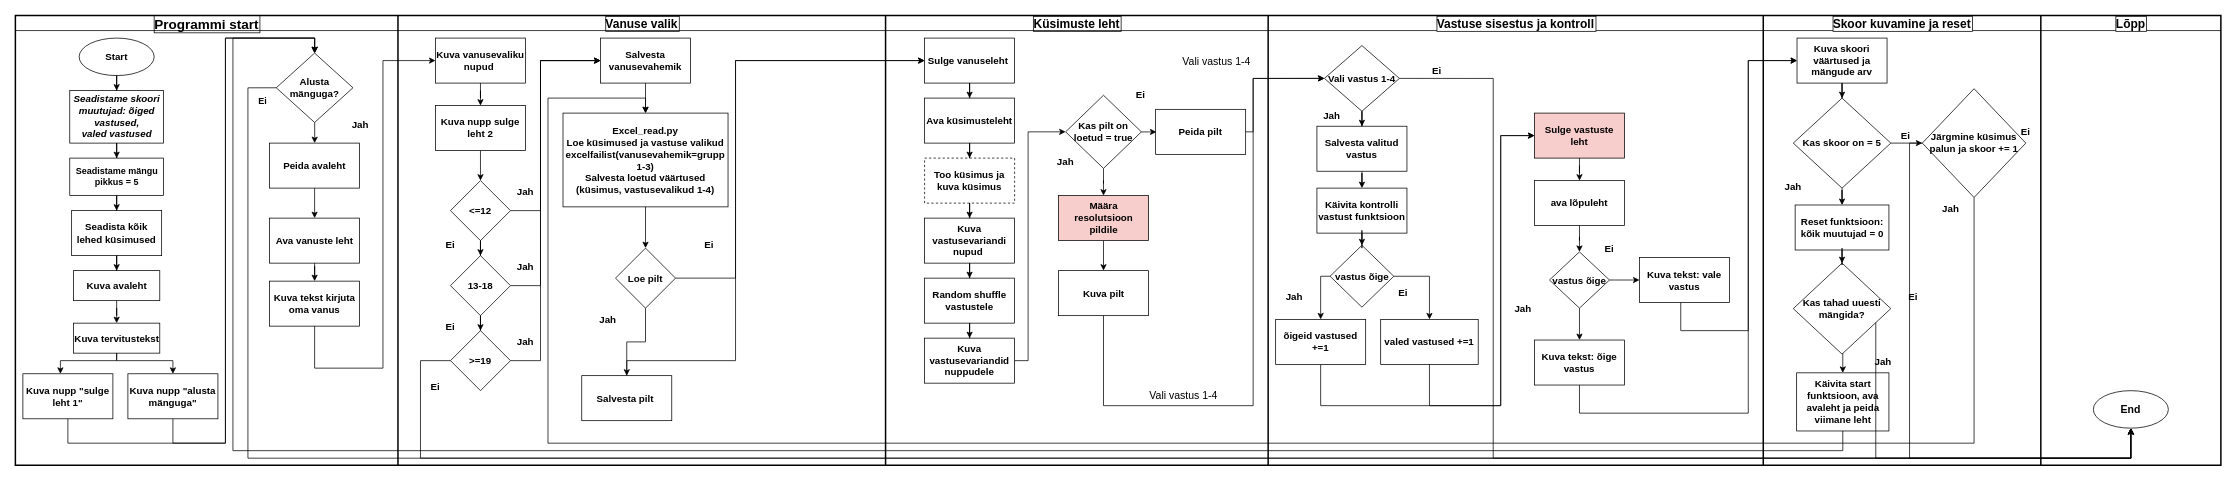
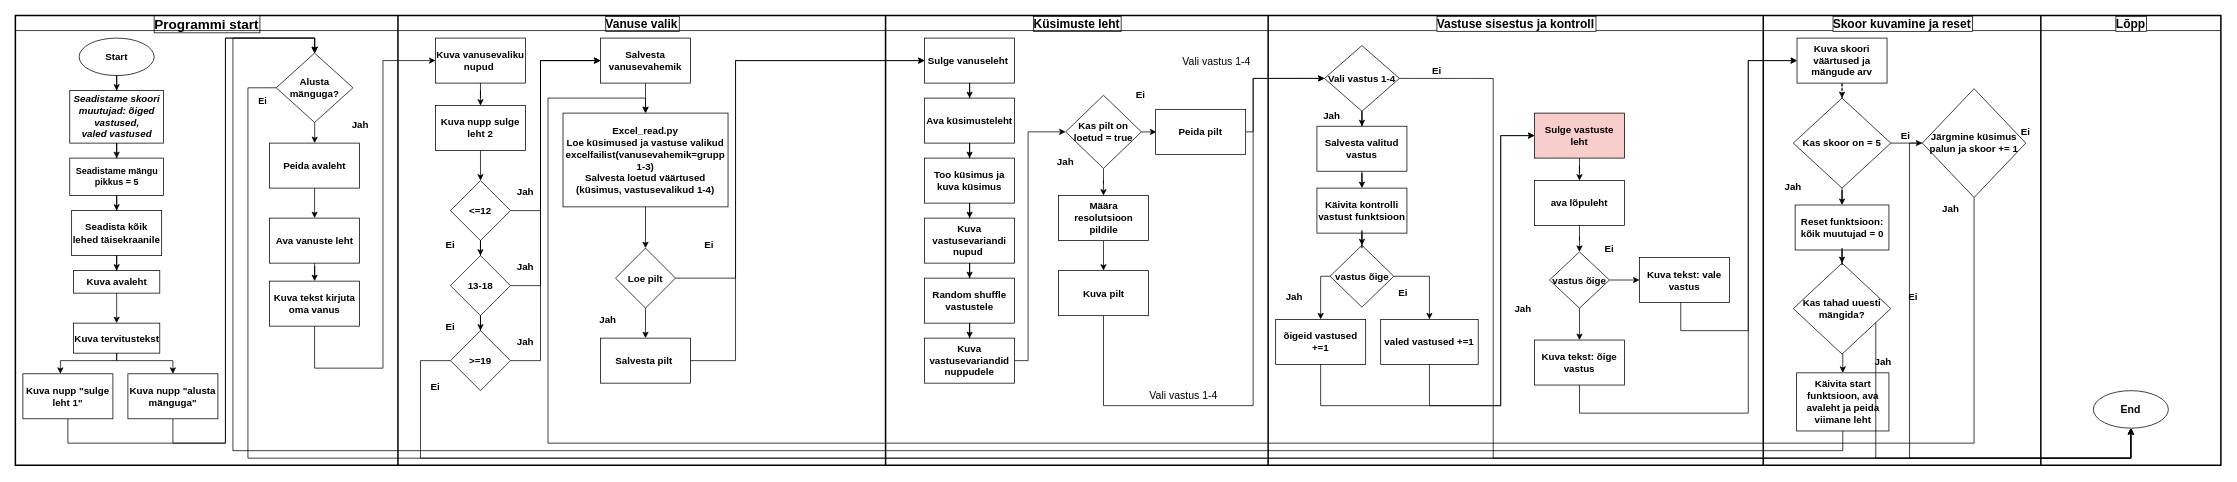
edge "Kuva skoori väärtused ja mängude arv" -> "Kas skoor on = 5": style solid -> dashed
node "Too küsimus ja kuva küsimus": style dashed -> solid
node "Määra resolutsioon pildile": fillcolor #f8cecc -> #ffffff
node "Seadista kõik lehed küsimused": label "Seadista kõik lehed küsimused" -> "Seadista kõik lehed täisekraanile"
node "Kuva avaleht": size 86x30 -> 86x23
node "Salvesta pilt": moved (627, 398) -> (645, 360)
